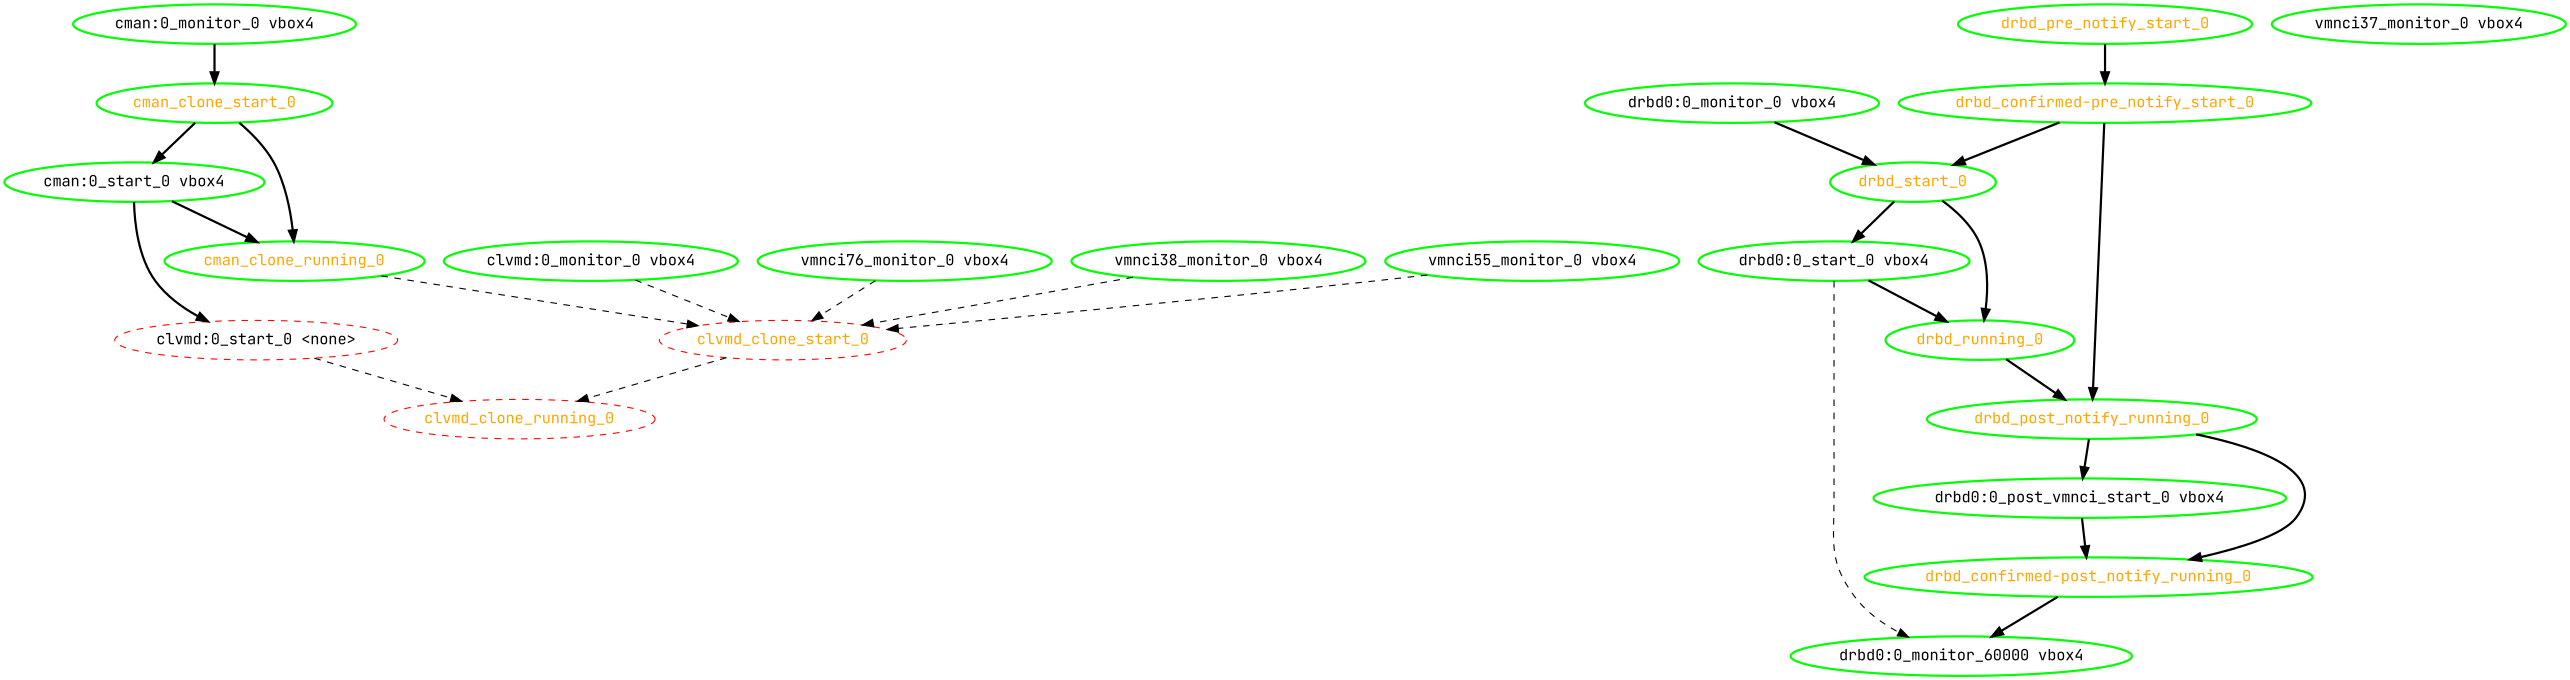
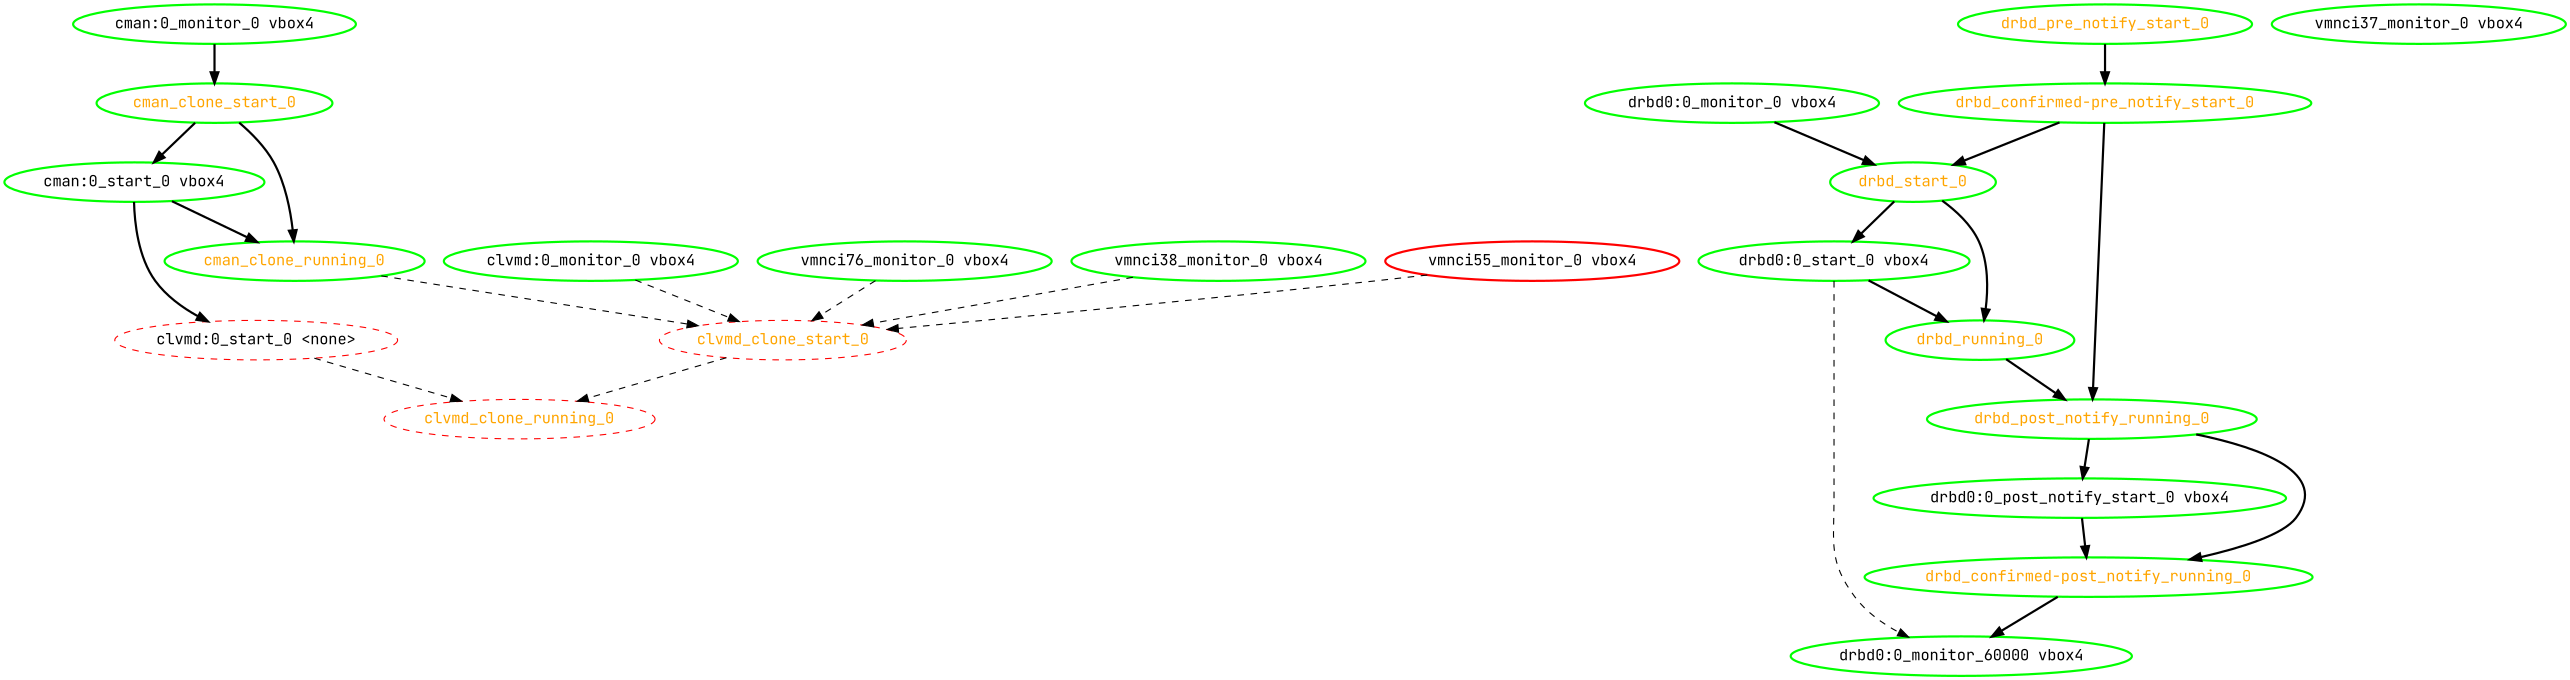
node "vmnci55_monitor_0 vbox4": color green -> red
node "drbd0:0_post_vmnci_start_0 vbox4": label "drbd0:0_post_vmnci_start_0 vbox4" -> "drbd0:0_post_notify_start_0 vbox4"
